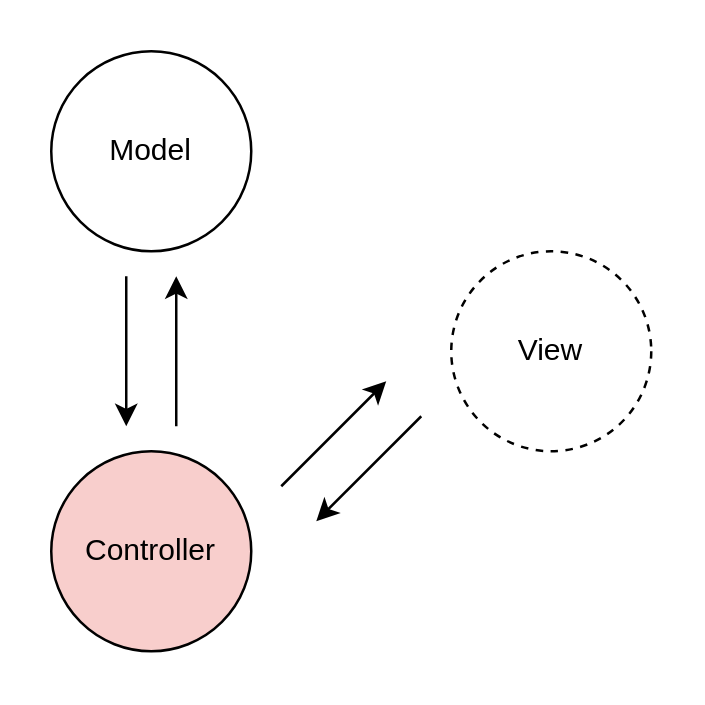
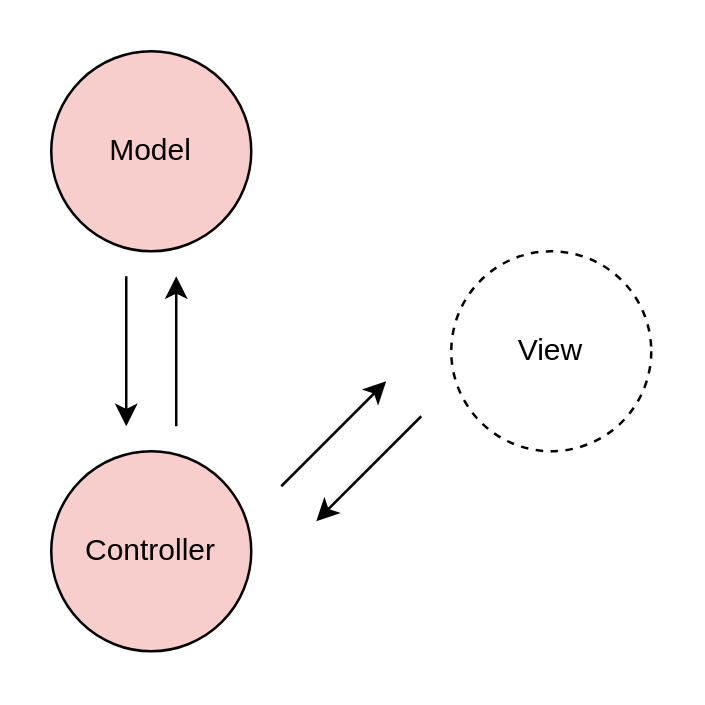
node "Model": fillcolor #ffffff -> #f8cecc
